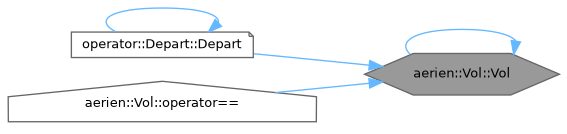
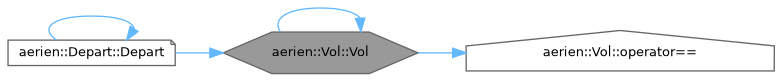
node "operator::Depart::Depart": label "operator::Depart::Depart" -> "aerien::Depart::Depart"
edge "aerien::Vol::operator==" -> "aerien::Vol::Vol": reversed
